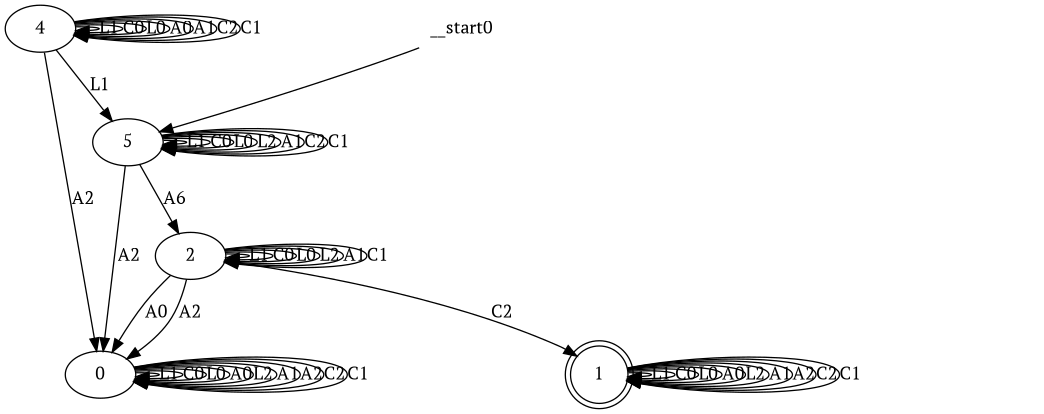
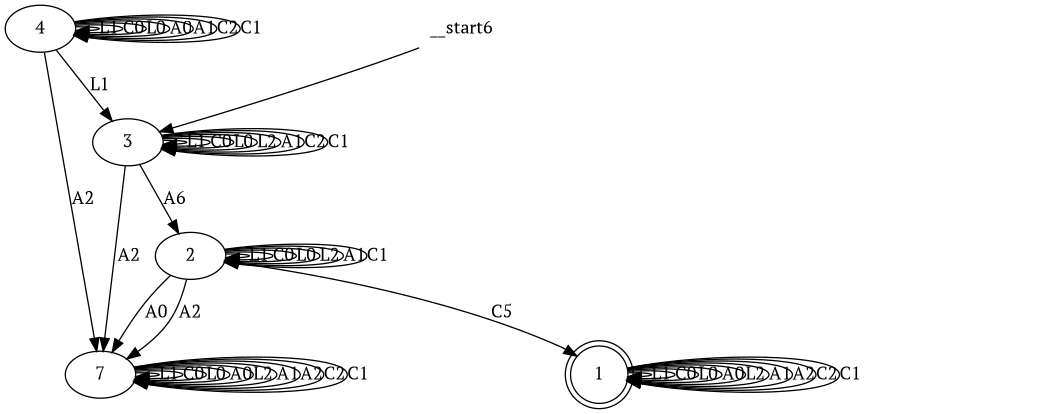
node "__start0": label "__start0" -> "__start6"
node "5": label "5" -> "3"
edge "2" -> "1": label "C2" -> "C5"
node "0": label "0" -> "7"
